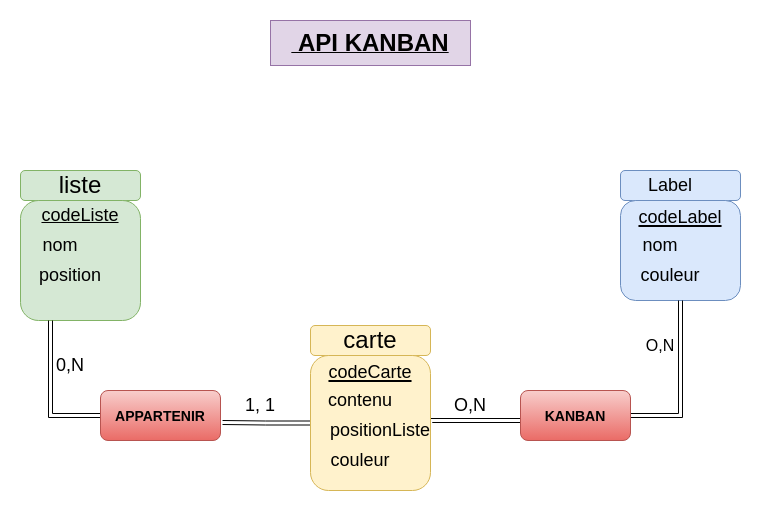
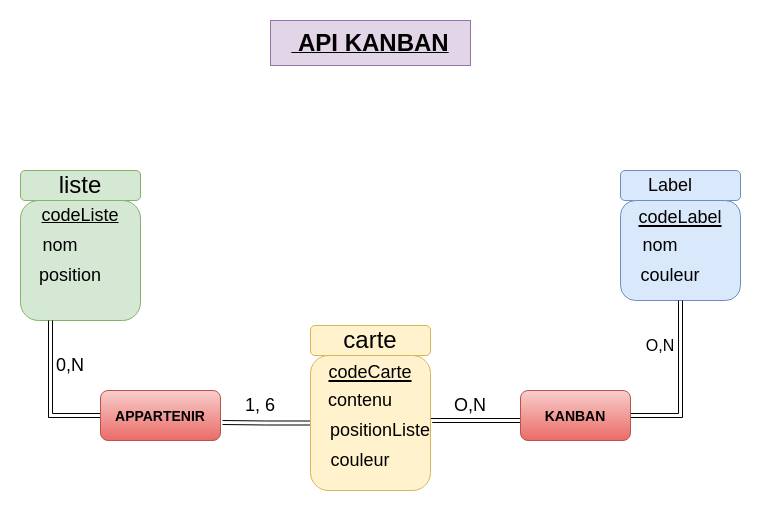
node "1, 1": label "1, 1" -> "1, 6"
